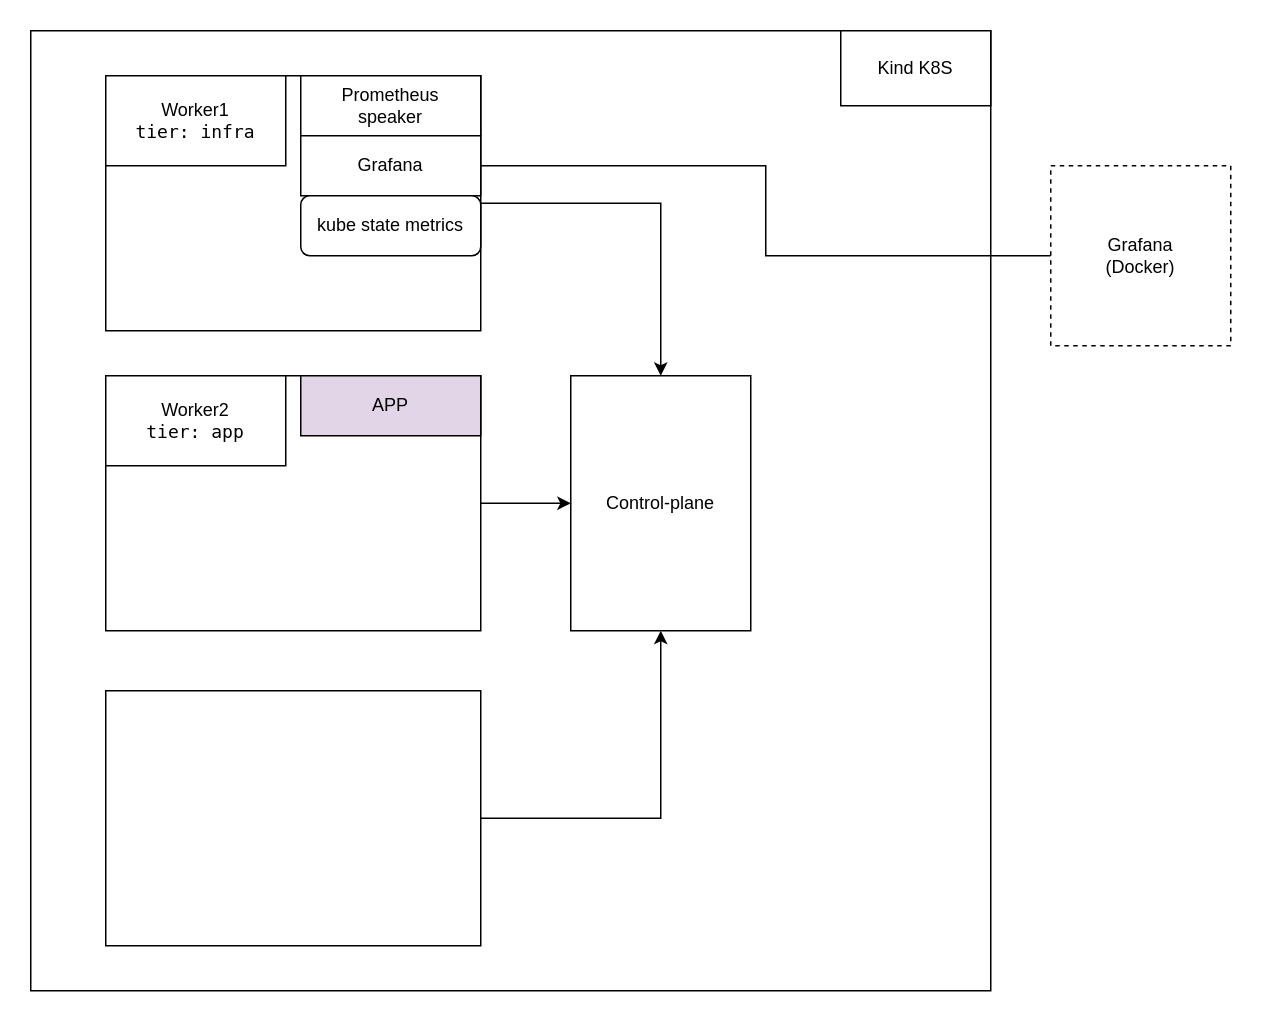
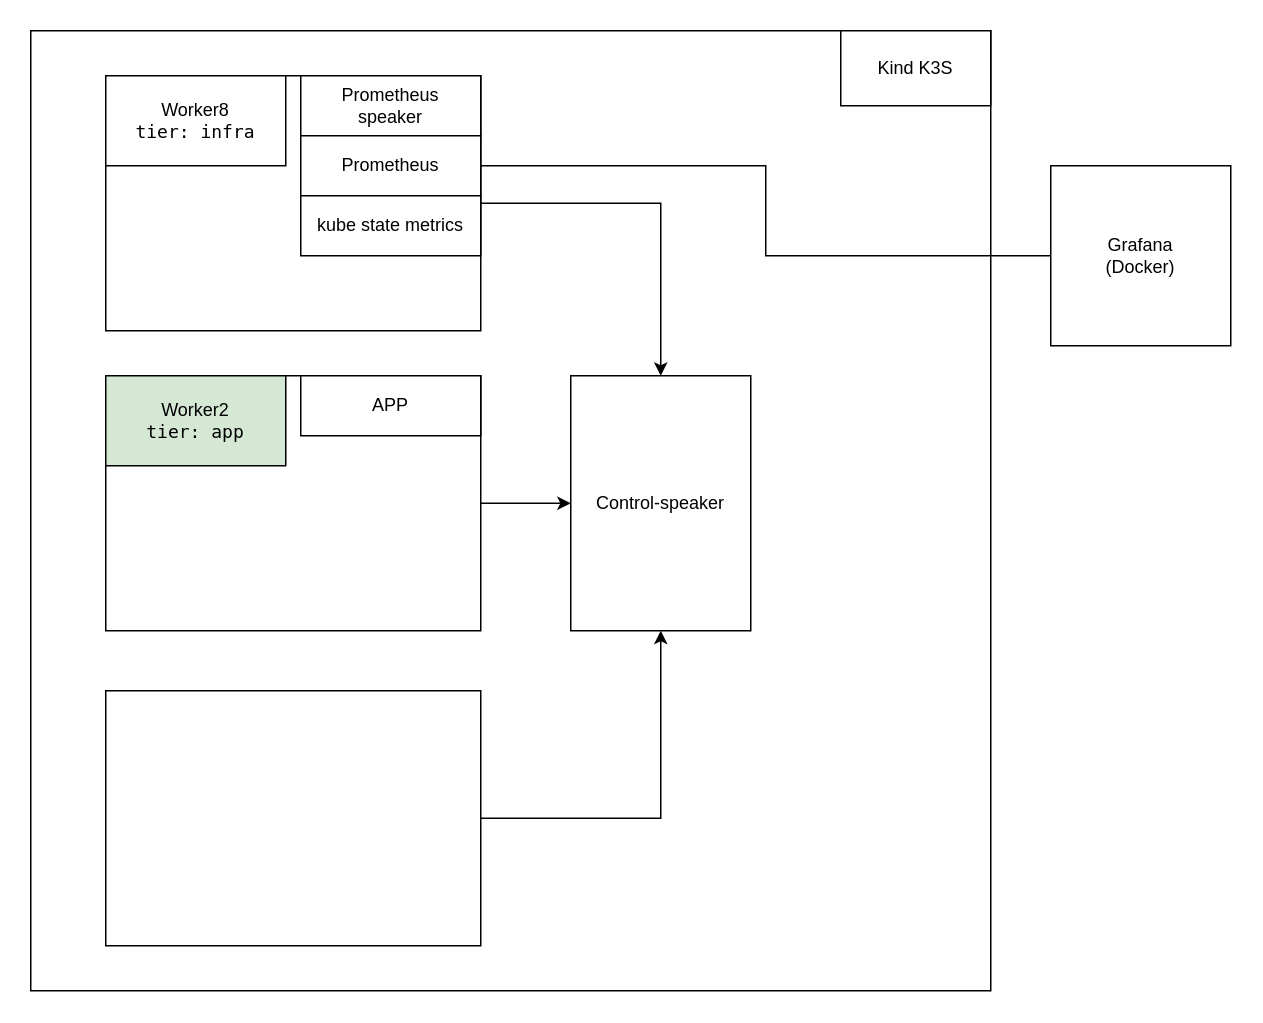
node "Kind K8S": label "Kind K8S" -> "Kind K3S"
node "Worker1 tier: infra": label "Worker1 tier: infra" -> "Worker8 tier: infra"
node "Grafana": label "Grafana" -> "Prometheus"
node "kube state metrics": shape rounded rectangle -> rectangle
node "Grafana (Docker)": style dashed -> solid
node "APP": fillcolor #e1d5e7 -> #ffffff
node "Worker2 tier: app": fillcolor #ffffff -> #d5e8d4
node "Control-plane": label "Control-plane" -> "Control-speaker"
